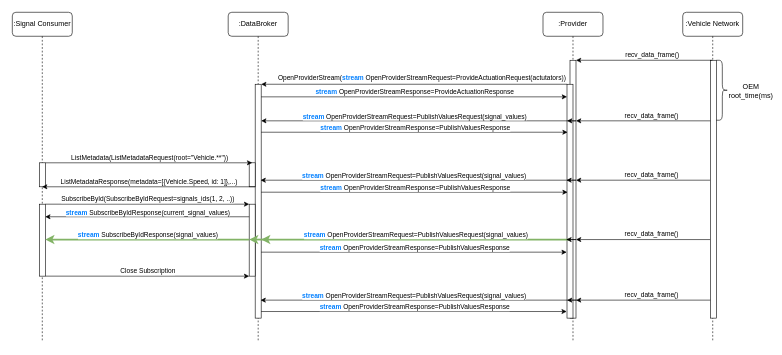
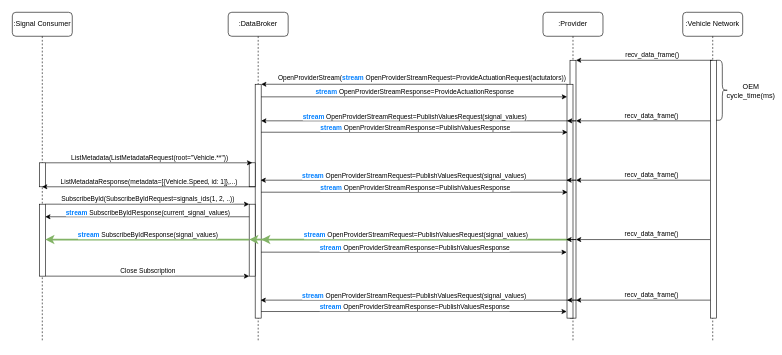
node "OEM root_time(ms)": label "OEM root_time(ms)" -> "OEM cycle_time(ms)"
